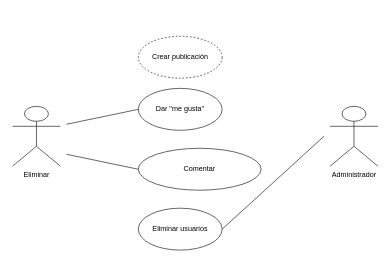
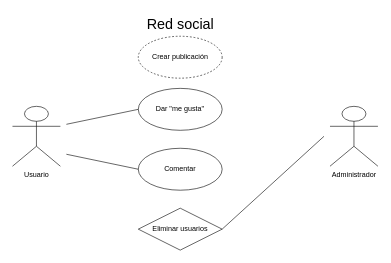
node "Red social": added
node "Comentar": size 123x42 -> 84x42
node "Eliminar": label "Eliminar" -> "Usuario"
node "Eliminar usuarios": shape ellipse -> diamond
